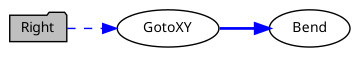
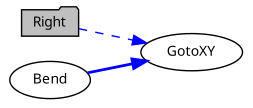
edge "GotoXY" -> "Bend": reversed
